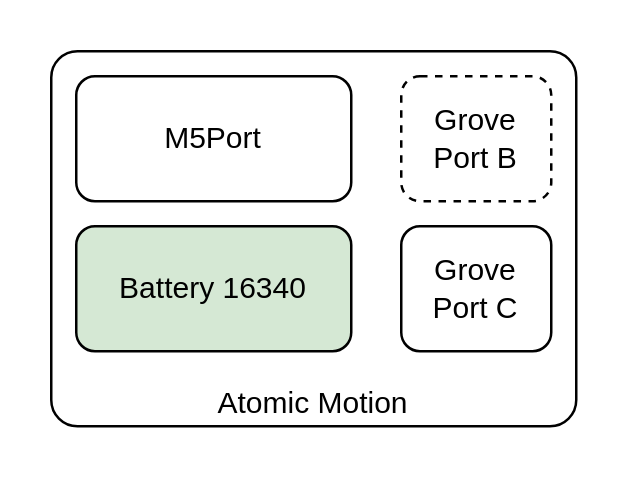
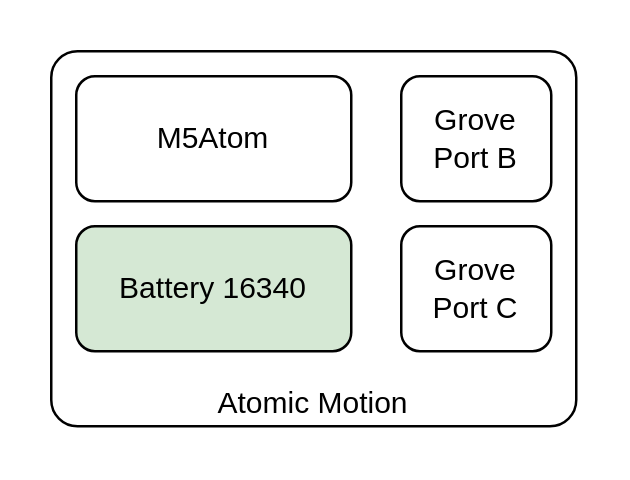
node "M5Port": label "M5Port" -> "M5Atom"
node "Grove Port B": style dashed -> solid
